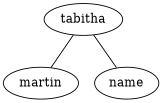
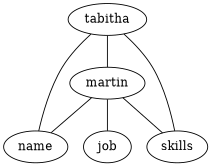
edge "martin" -- "name": added
node "job": added
node "skills": added
